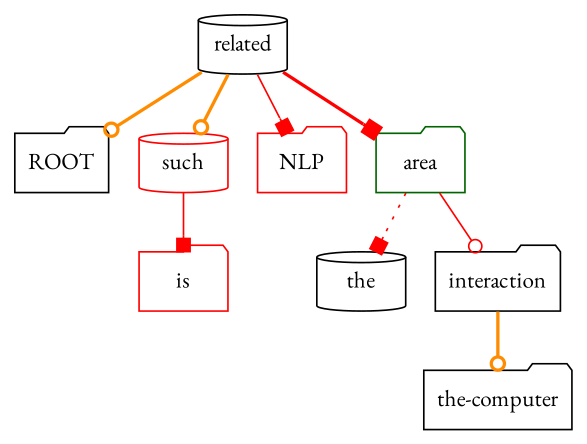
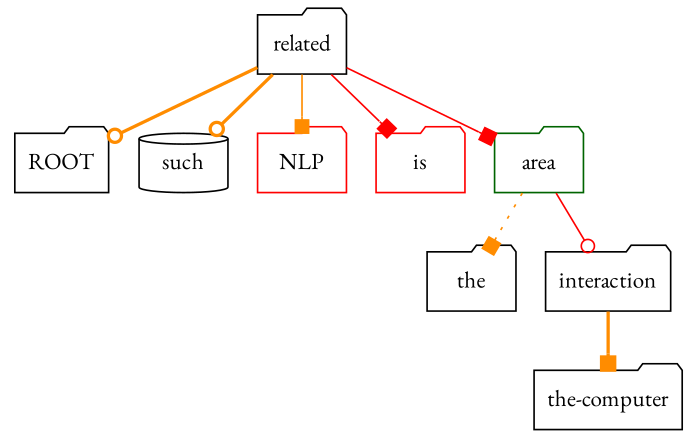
node "related": shape cylinder -> folder
edge "related" -> "NLP": color red -> darkorange
edge "related" -> "area": style bold -> solid
node "such": color red -> black
edge "such" -> "is": now "related" -> "is"
edge "area" -> "the": color red -> darkorange
node "the": shape cylinder -> folder
edge "interaction" -> "the-computer": arrowhead odot -> box
